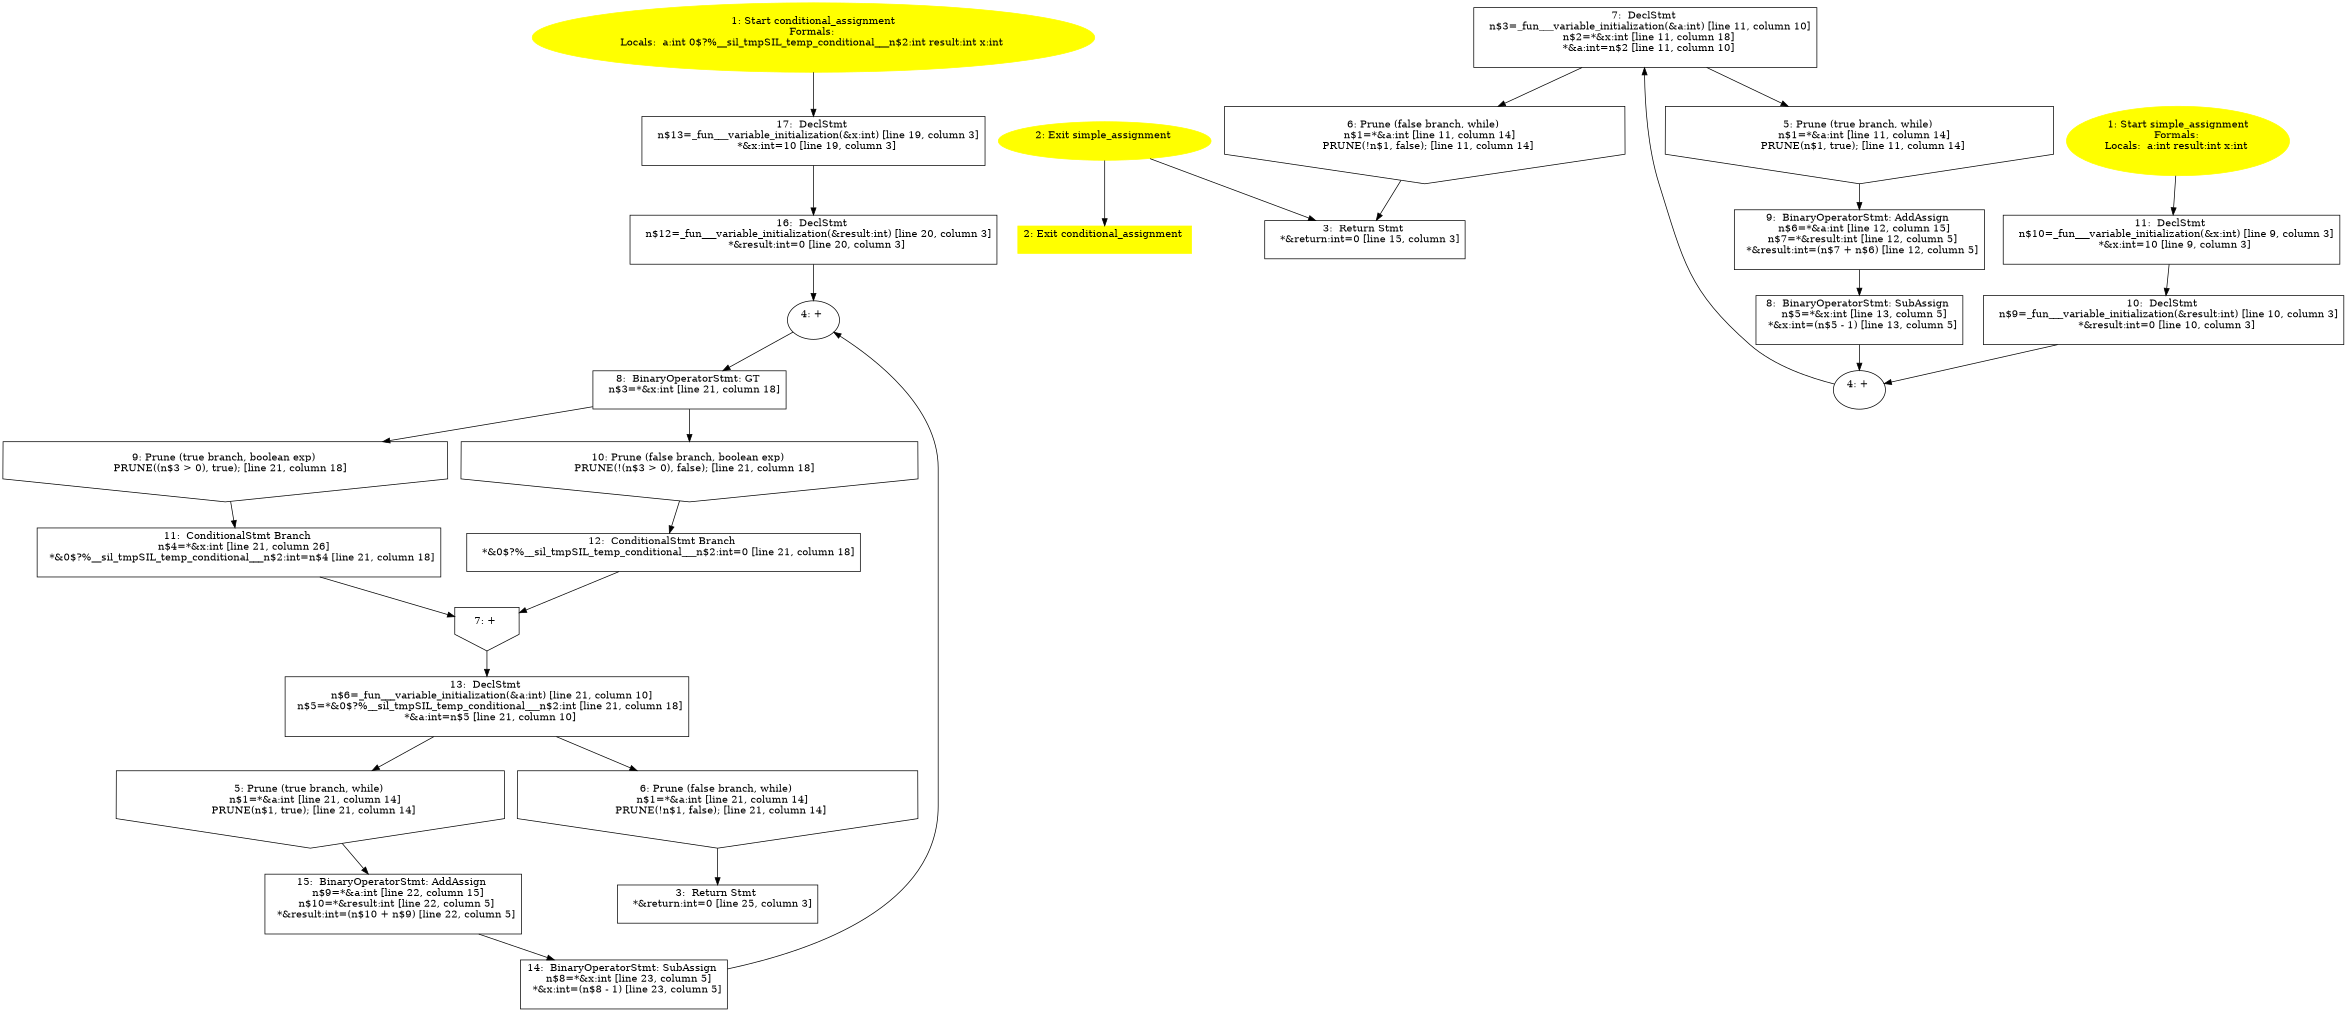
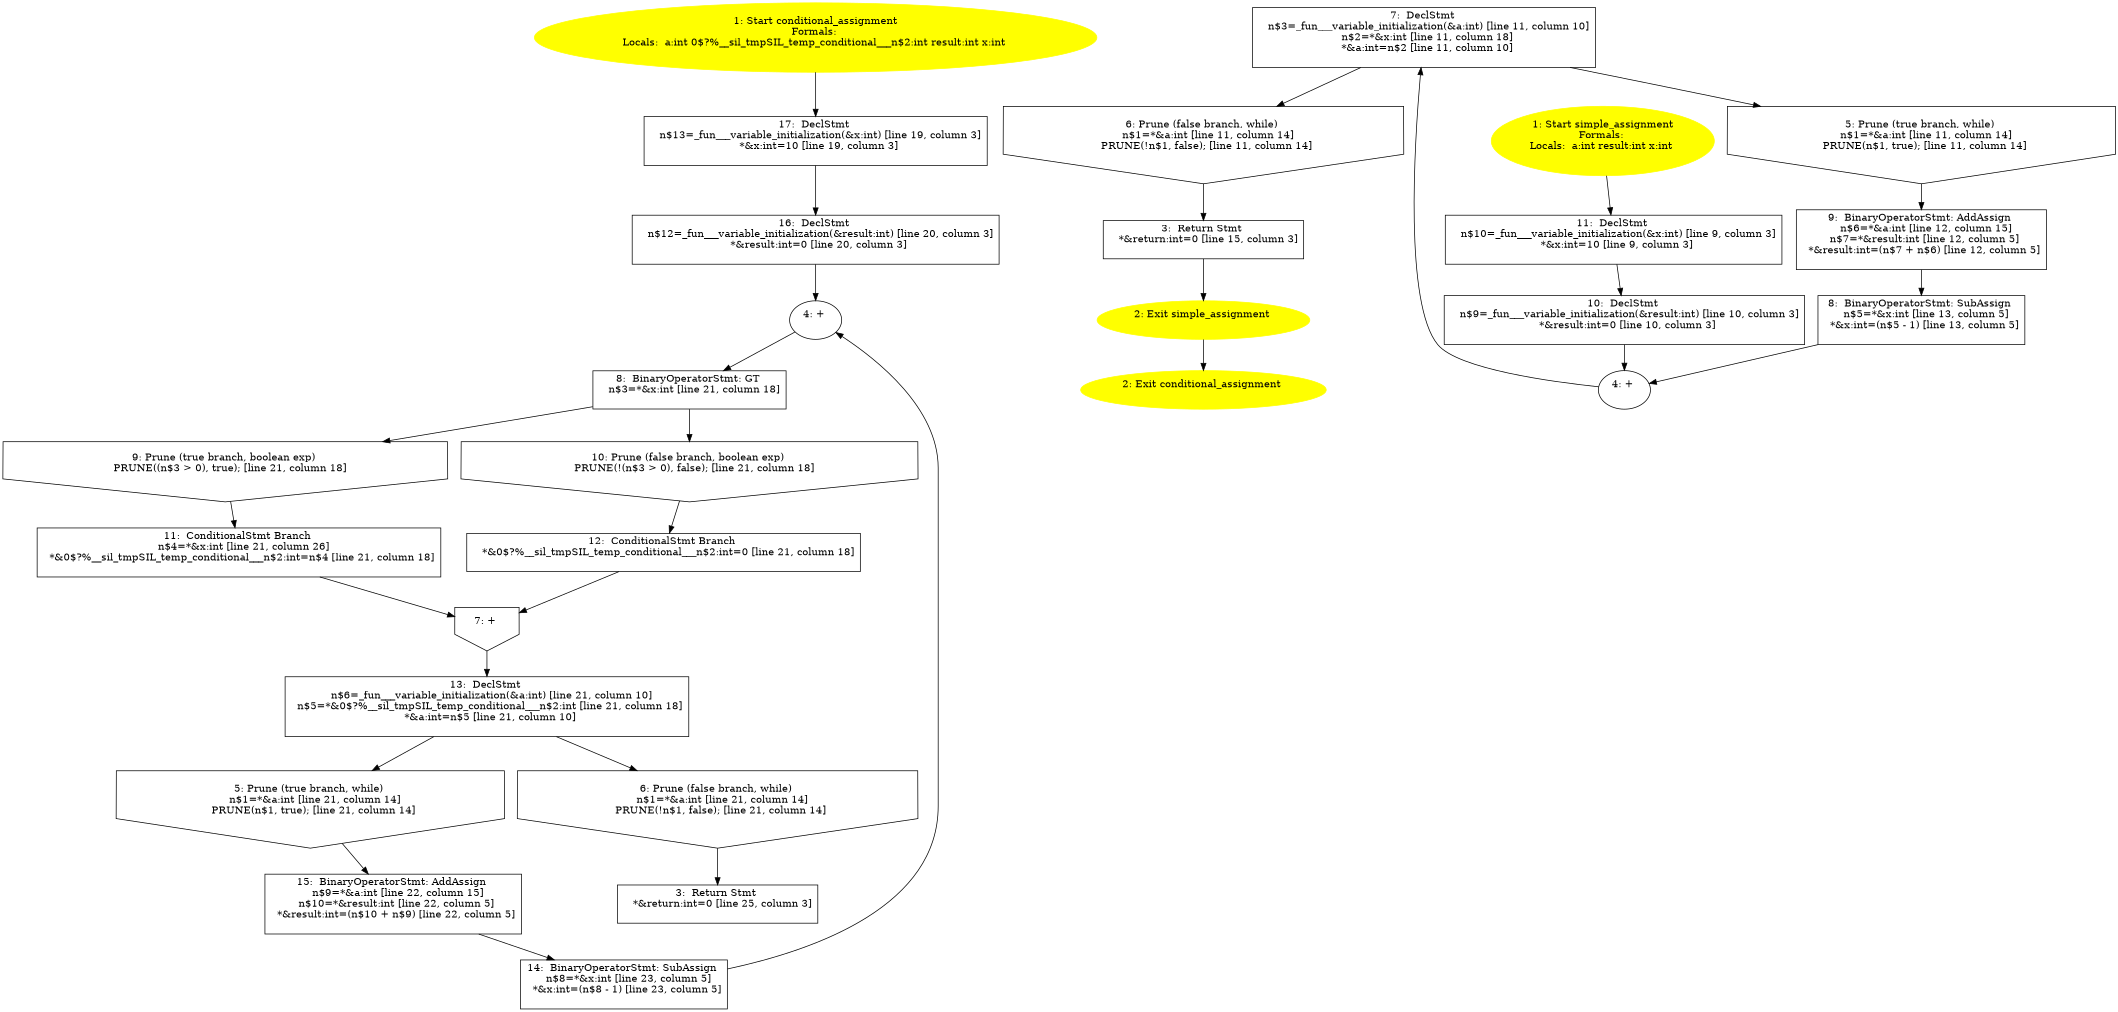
edge "2: Exit simple_assignment" -> "3:  Return Stmt *&return:int=0 [line 15, column 3]": reversed
node "2: Exit conditional_assignment": shape box -> ellipse
